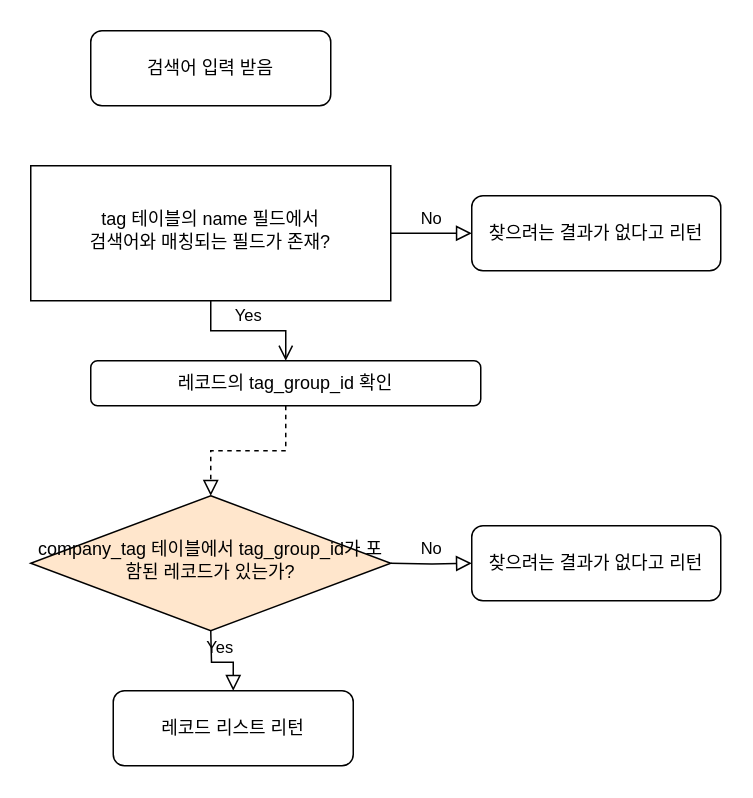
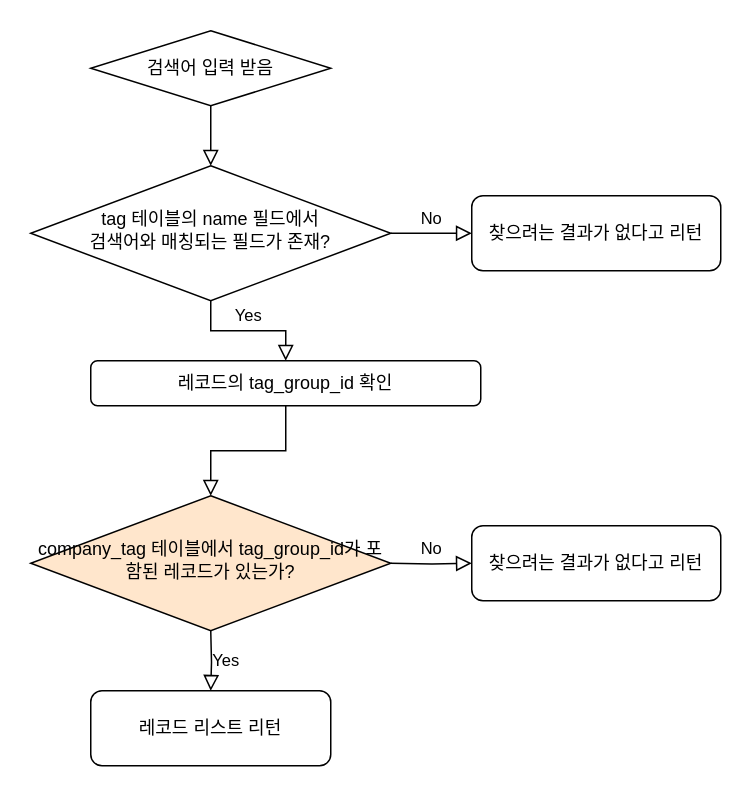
node "검색어 입력 받음": shape rounded rectangle -> diamond
edge "검색어 입력 받음" -> "tag 테이블의 name 필드에서 검색어와 매칭되는 필드가 존재?": added
node "tag 테이블의 name 필드에서 검색어와 매칭되는 필드가 존재?": shape rectangle -> diamond
edge "tag 테이블의 name 필드에서 검색어와 매칭되는 필드가 존재?" -> "레코드의 tag_group_id 확인": arrowhead open -> block
edge "레코드의 tag_group_id 확인" -> "company_tag 테이블에서 tag_group_id가 포함된 레코드가 있는가?": style dashed -> solid
node "레코드 리스트 리턴": moved (233, 728) -> (211, 728)
